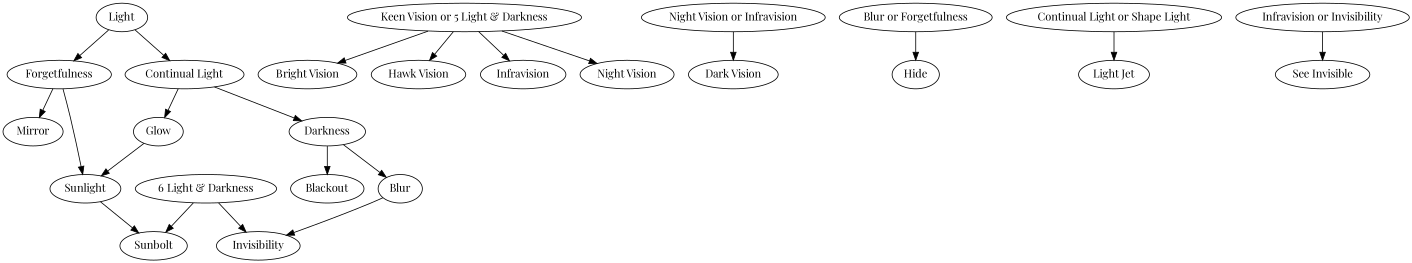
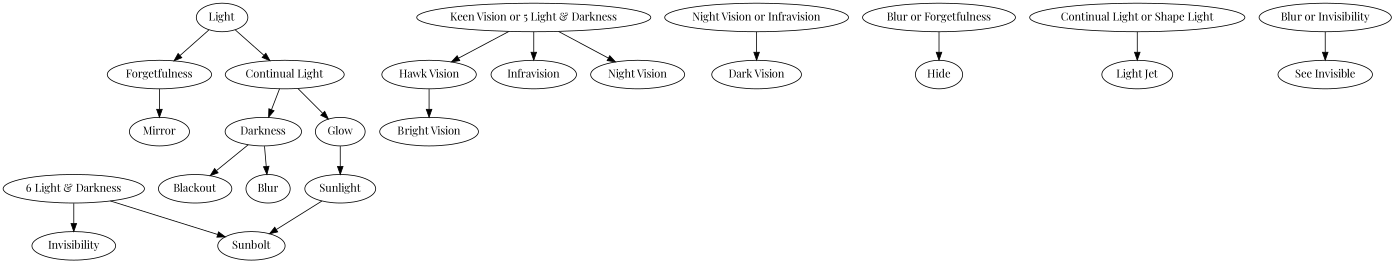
node "Infravision or Invisibility": label "Infravision or Invisibility" -> "Blur or Invisibility"
edge "Keen Vision or 5 Light & Darkness" -> "Bright Vision": now "Hawk Vision" -> "Bright Vision"
edge "Forgetfulness" -> "Sunlight": removed
edge "Blur" -> "Invisibility": removed
